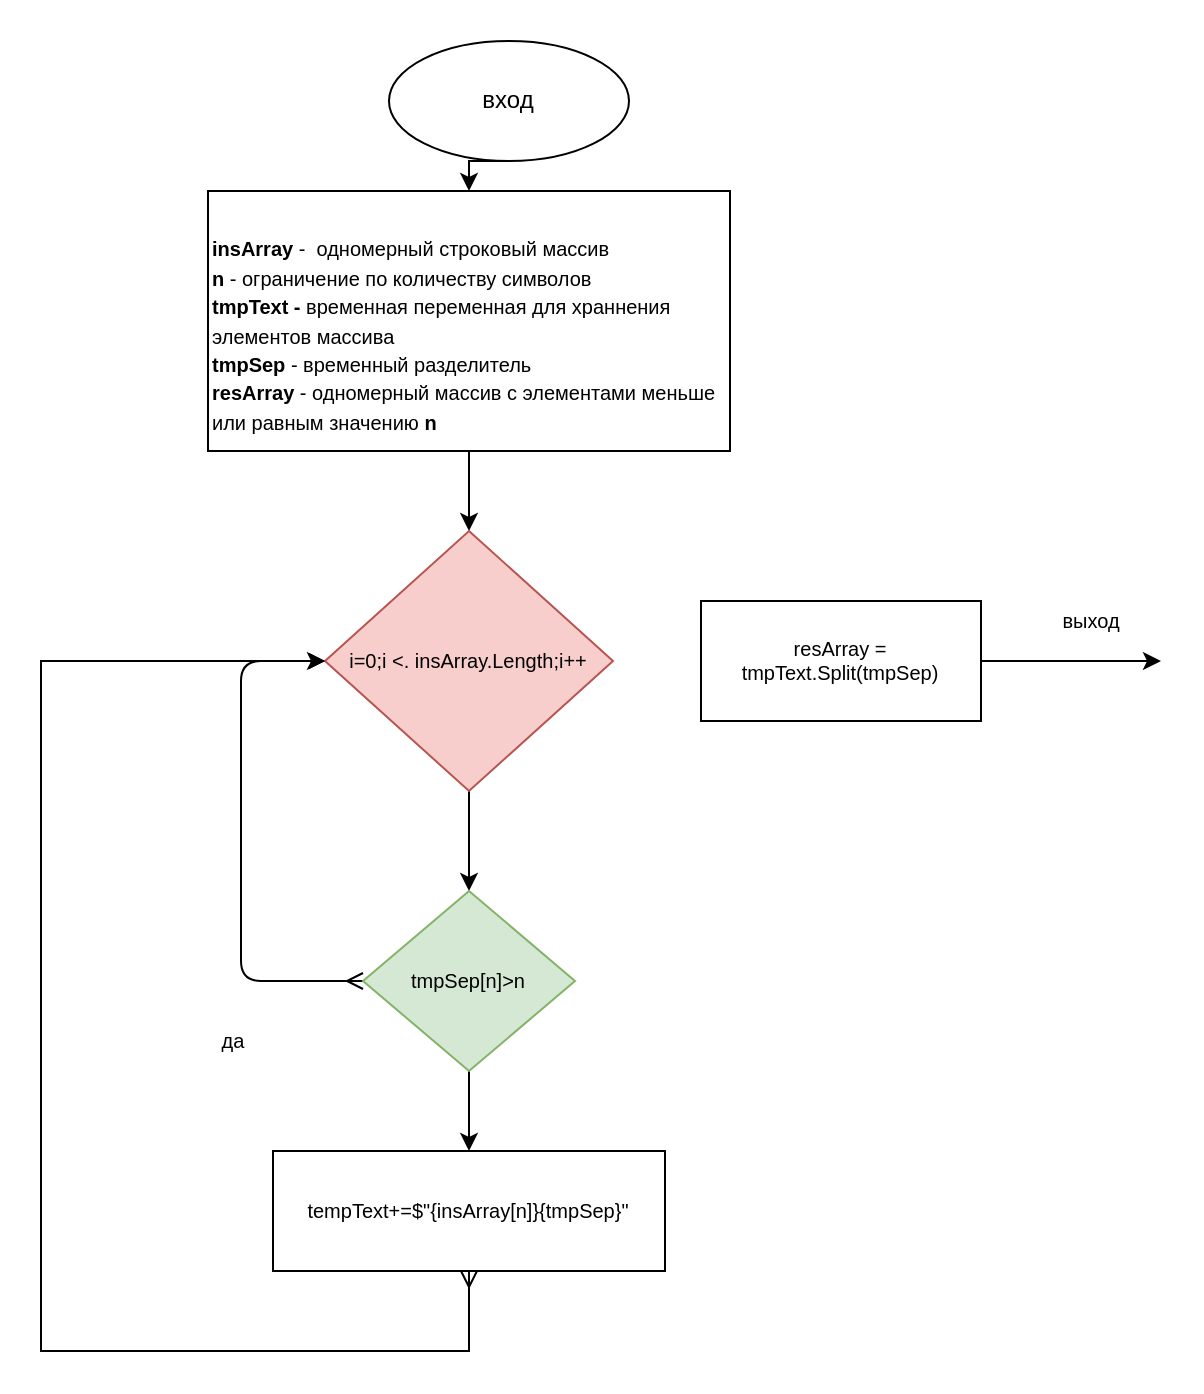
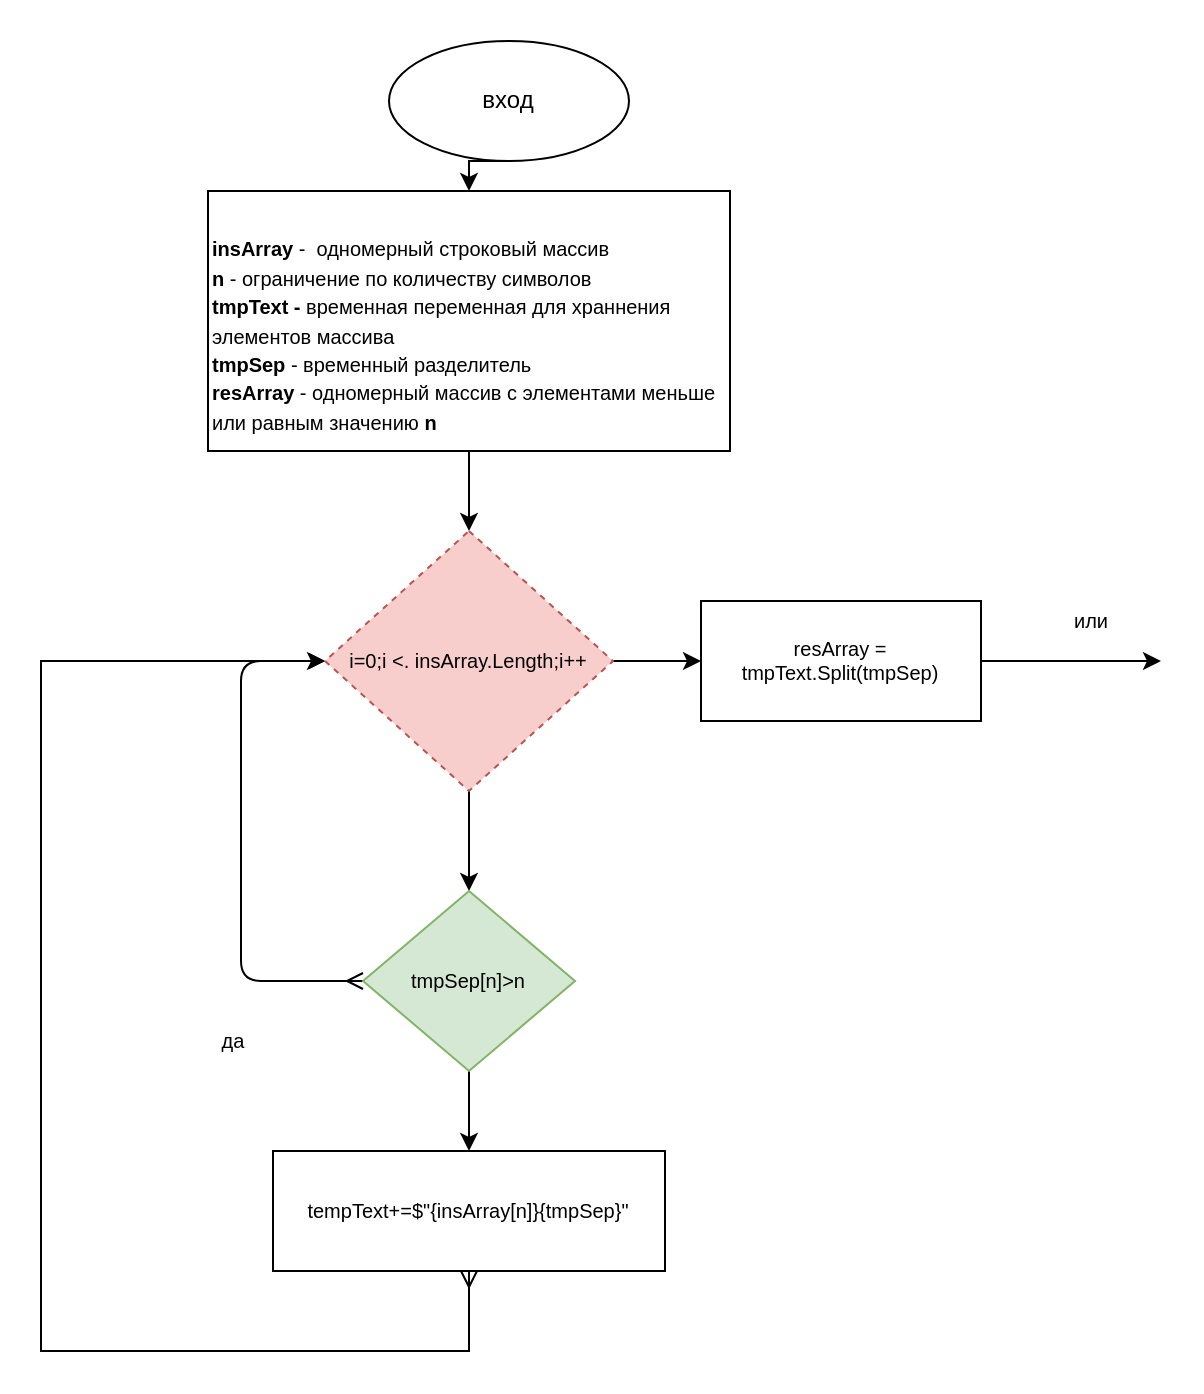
node "выход": label "выход" -> "или"
node "i=0;i <. insArray.Length;i++": style solid -> dashed
edge "i=0;i <. insArray.Length;i++" -> "resArray = tmpText.Split(tmpSep)": added
